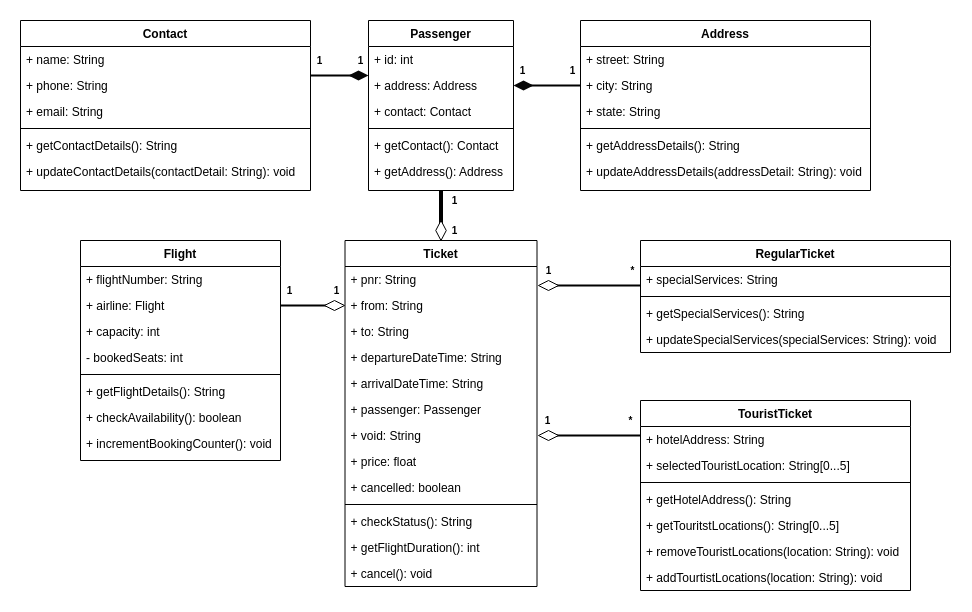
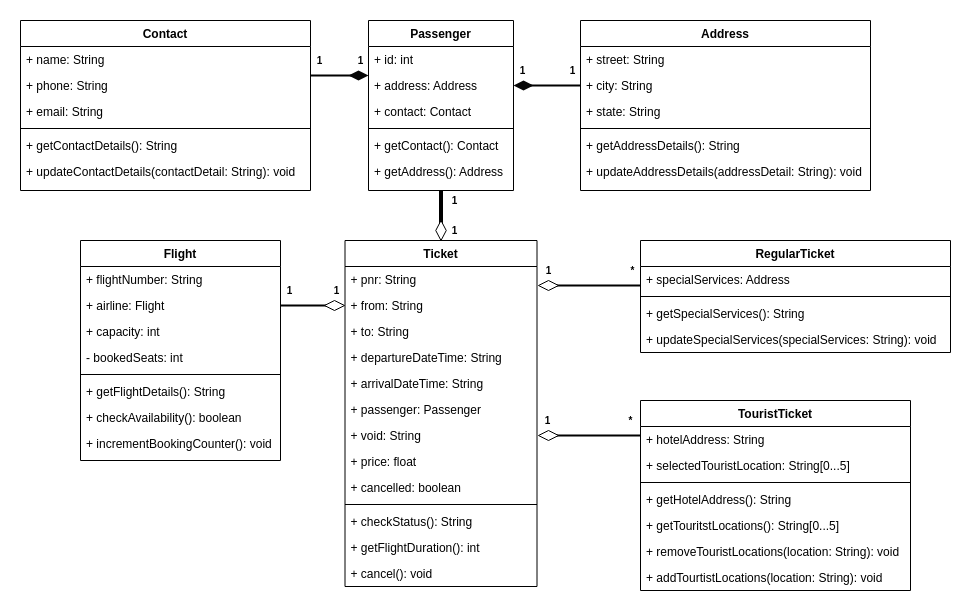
node "+ specialServices: String": label "+ specialServices: String" -> "+ specialServices: Address"
